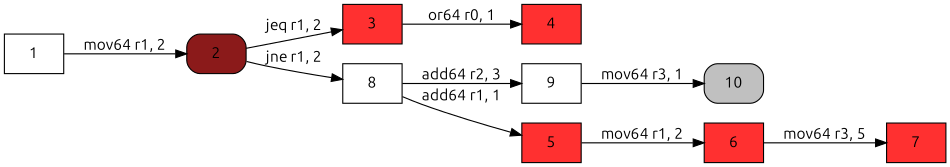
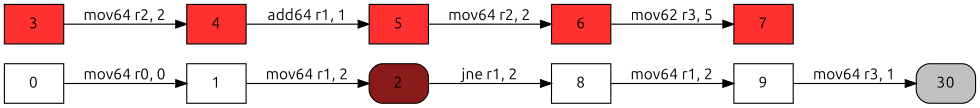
edge "3" -> "4": label "or64 r0, 1" -> "mov64 r2, 2"
edge "2" -> "3": removed, label "jeq r1, 2"
edge "8" -> "9": label "add64 r2, 3" -> "mov64 r1, 2"
node "0": added
node "10": label "10" -> "30"
edge "8" -> "5": now "4" -> "5"
edge "5" -> "6": label "mov64 r1, 2" -> "mov64 r2, 2"
edge "6" -> "7": label "mov64 r3, 5" -> "mov62 r3, 5"
